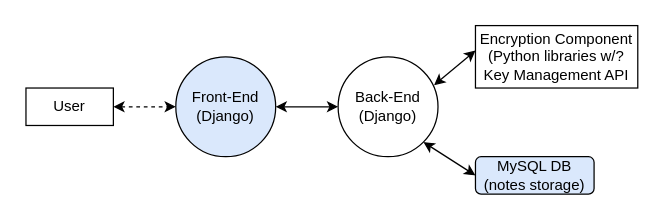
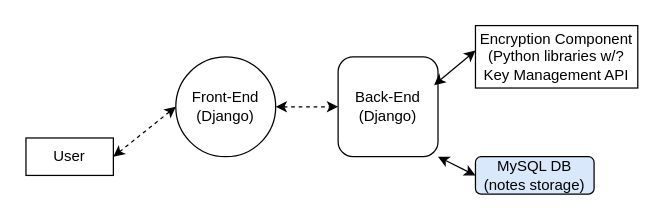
node "User": moved (69, 107) -> (69, 157)
node "Front-End (Django)": fillcolor #dae8fc -> #ffffff
edge "Front-End (Django)" -- "Back-End (Django)": style solid -> dashed
node "Back-End (Django)": shape ellipse -> rounded rectangle
